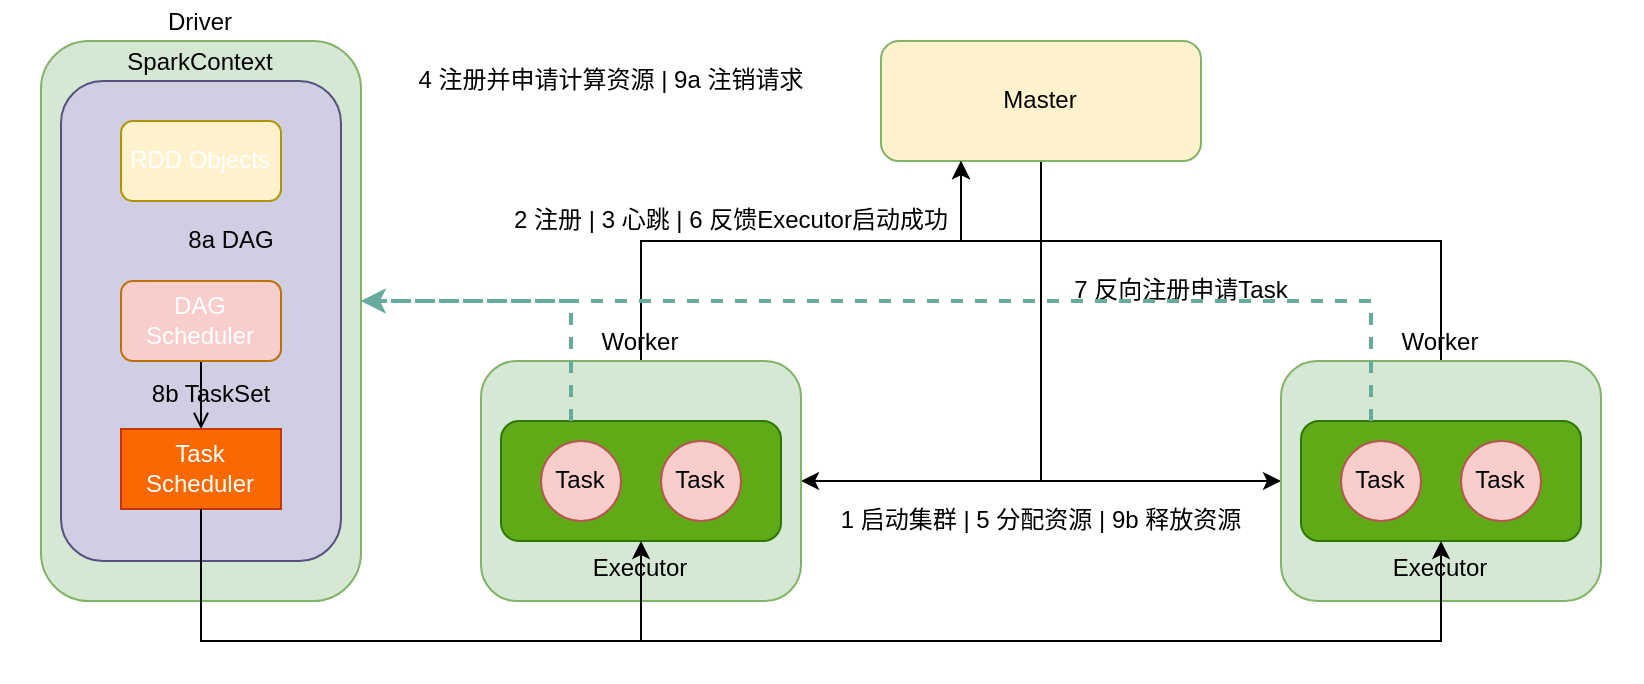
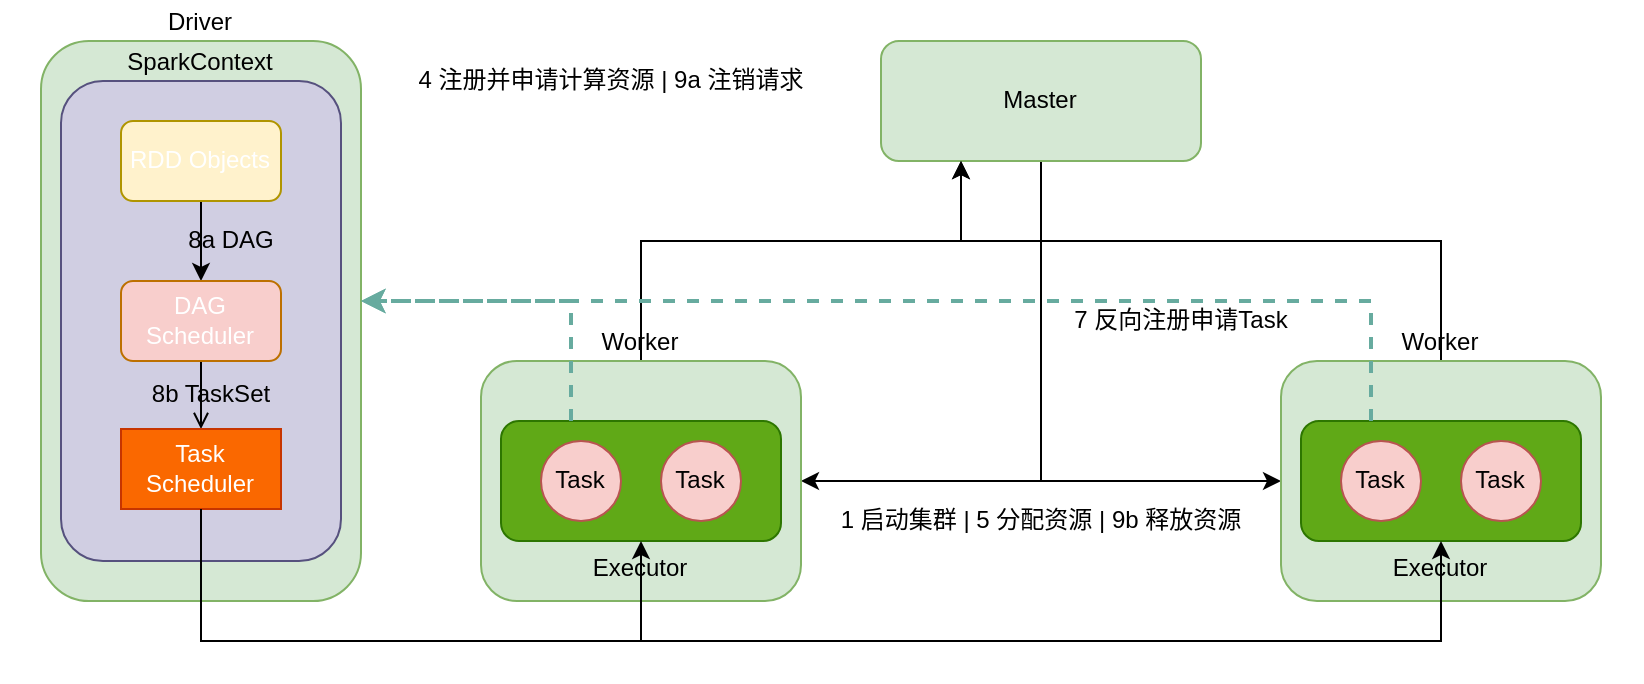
node "Master": fillcolor #fff2cc -> #d5e8d4
node "2 注册 | 3 心跳 | 6 反馈Executor启动成功": removed
edge "RDD Objects" -> "DAG Scheduler": added
node "7 反向注册申请Task": moved (1181, 291) -> (1181, 321)
